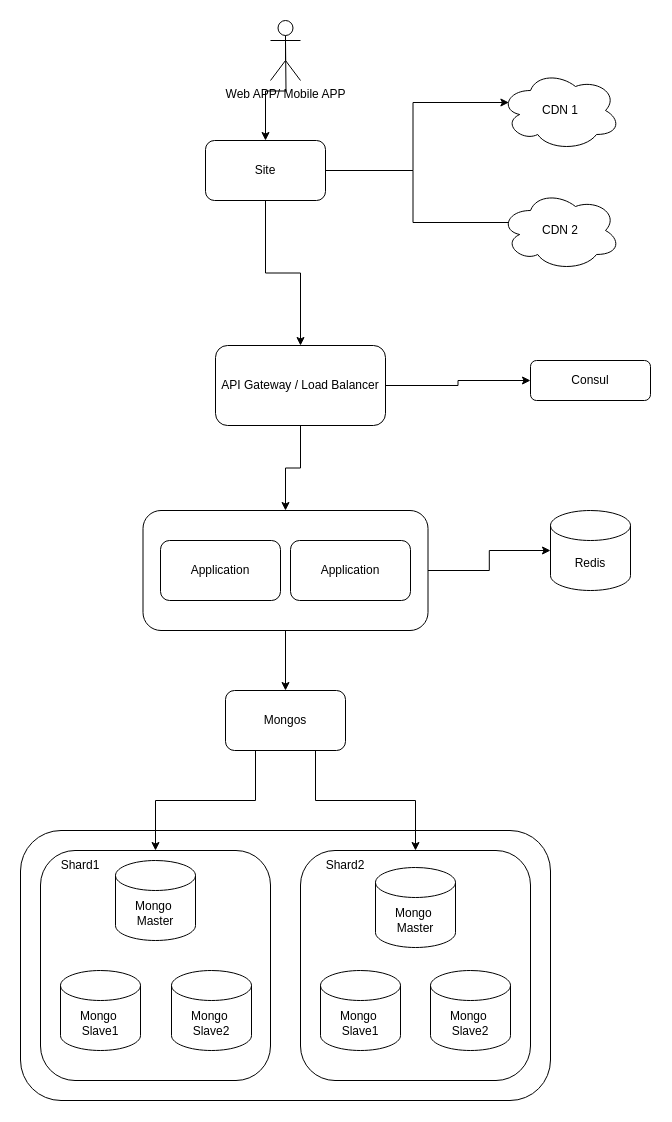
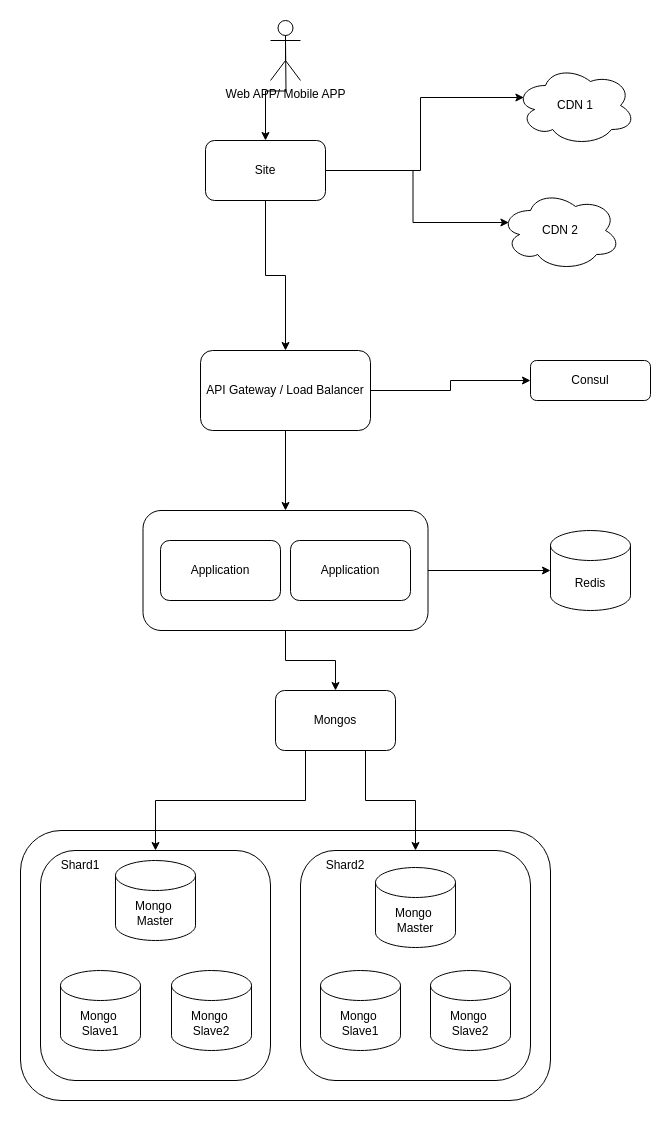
node "CDN 1": moved (561, 111) -> (576, 106)
edge "Site" -- "CDN 2": arrowhead none -> classic
node "API Gateway / Load Balancer": moved (301, 386) -> (286, 391)
node "Redis": moved (591, 551) -> (591, 571)
node "Mongos": moved (286, 721) -> (336, 721)
